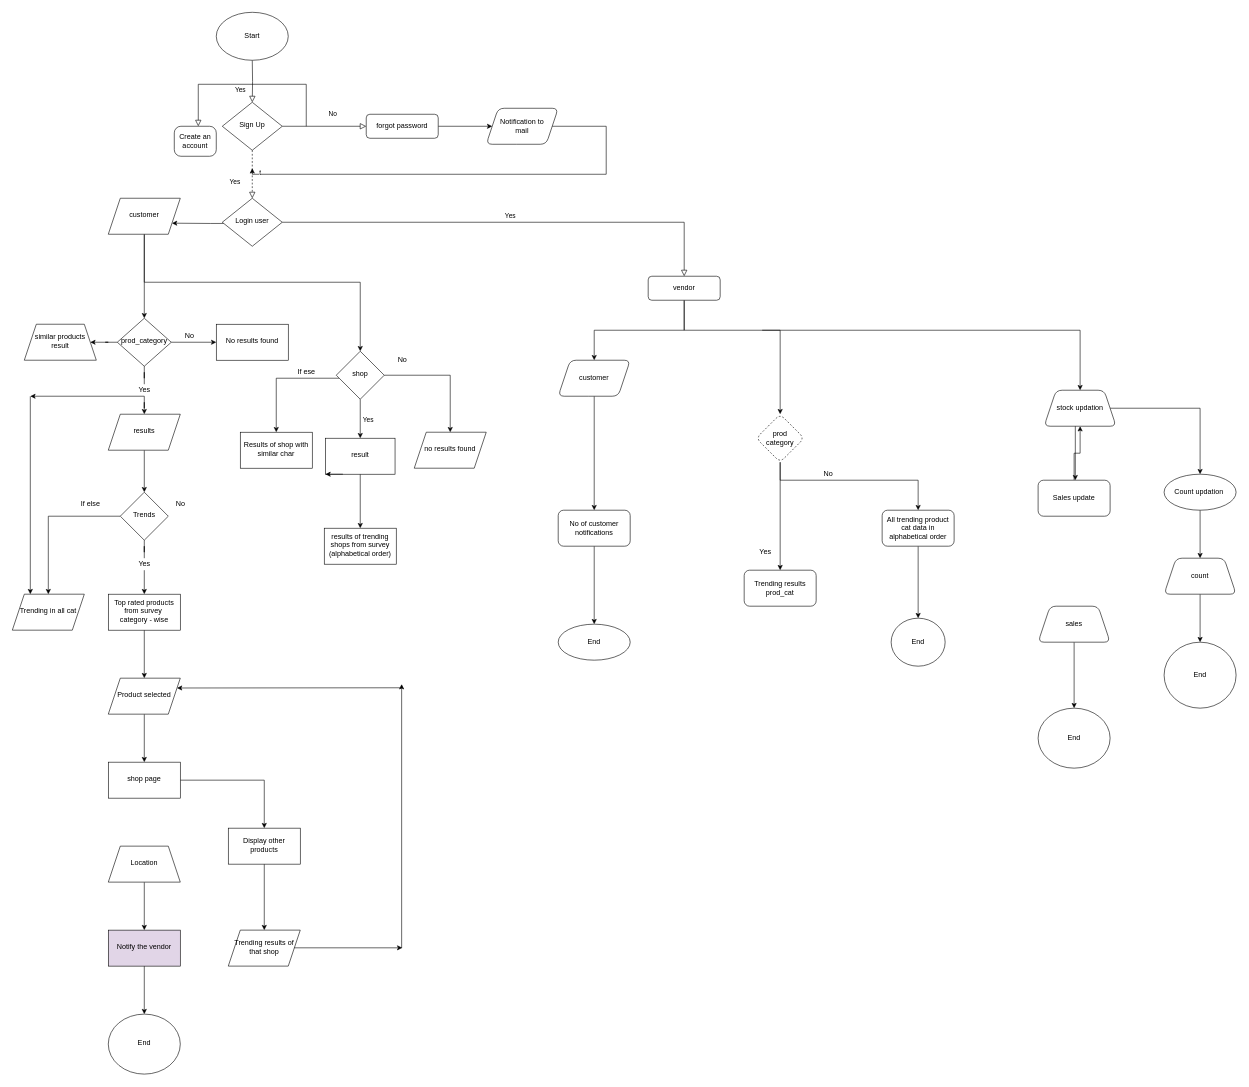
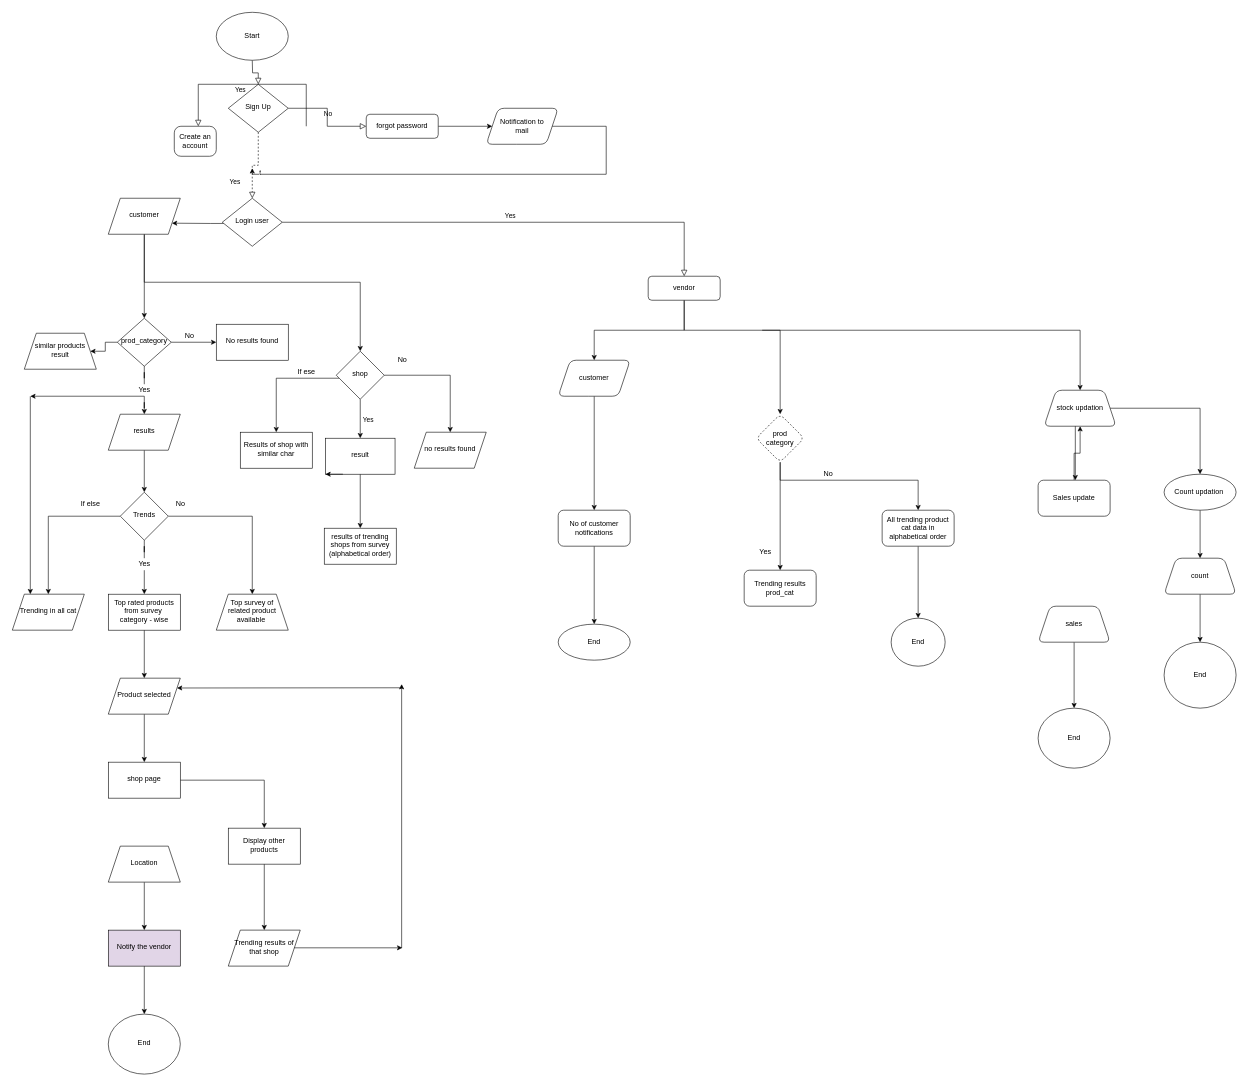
node "Sign Up": moved (252, 126) -> (258, 108)
node "similar products result": moved (60, 342) -> (60, 351)
edge "Trends" -> "Top survey of related product available": added
node "Top survey of related product available": added
